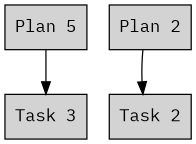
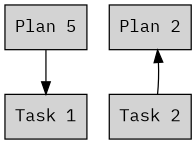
edge "Plan 2" -> "Task 2": reversed
node "Task 3": label "Task 3" -> "Task 1"
